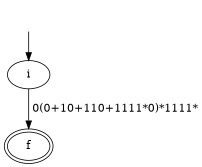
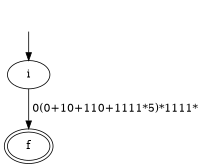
edge "i" -> "f": label " 0(0+10+110+1111*0)*1111*" -> " 0(0+10+110+1111*5)*1111*"
